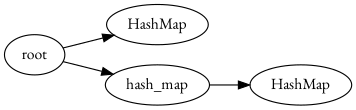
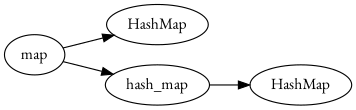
node "root": label "root" -> "map"
